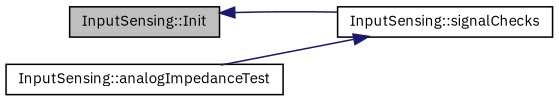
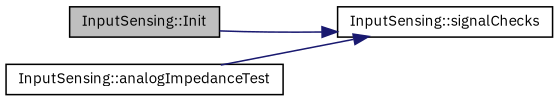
edge "InputSensing::signalChecks" -> "InputSensing::Init": reversed
